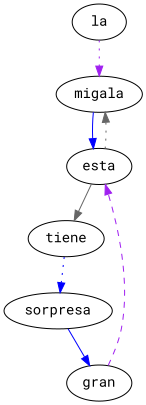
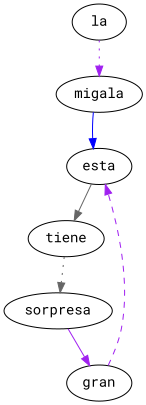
edge "esta" -> "migala": removed
edge "tiene" -> "sorpresa": color blue -> gray40
edge "sorpresa" -> "gran": color blue -> purple
